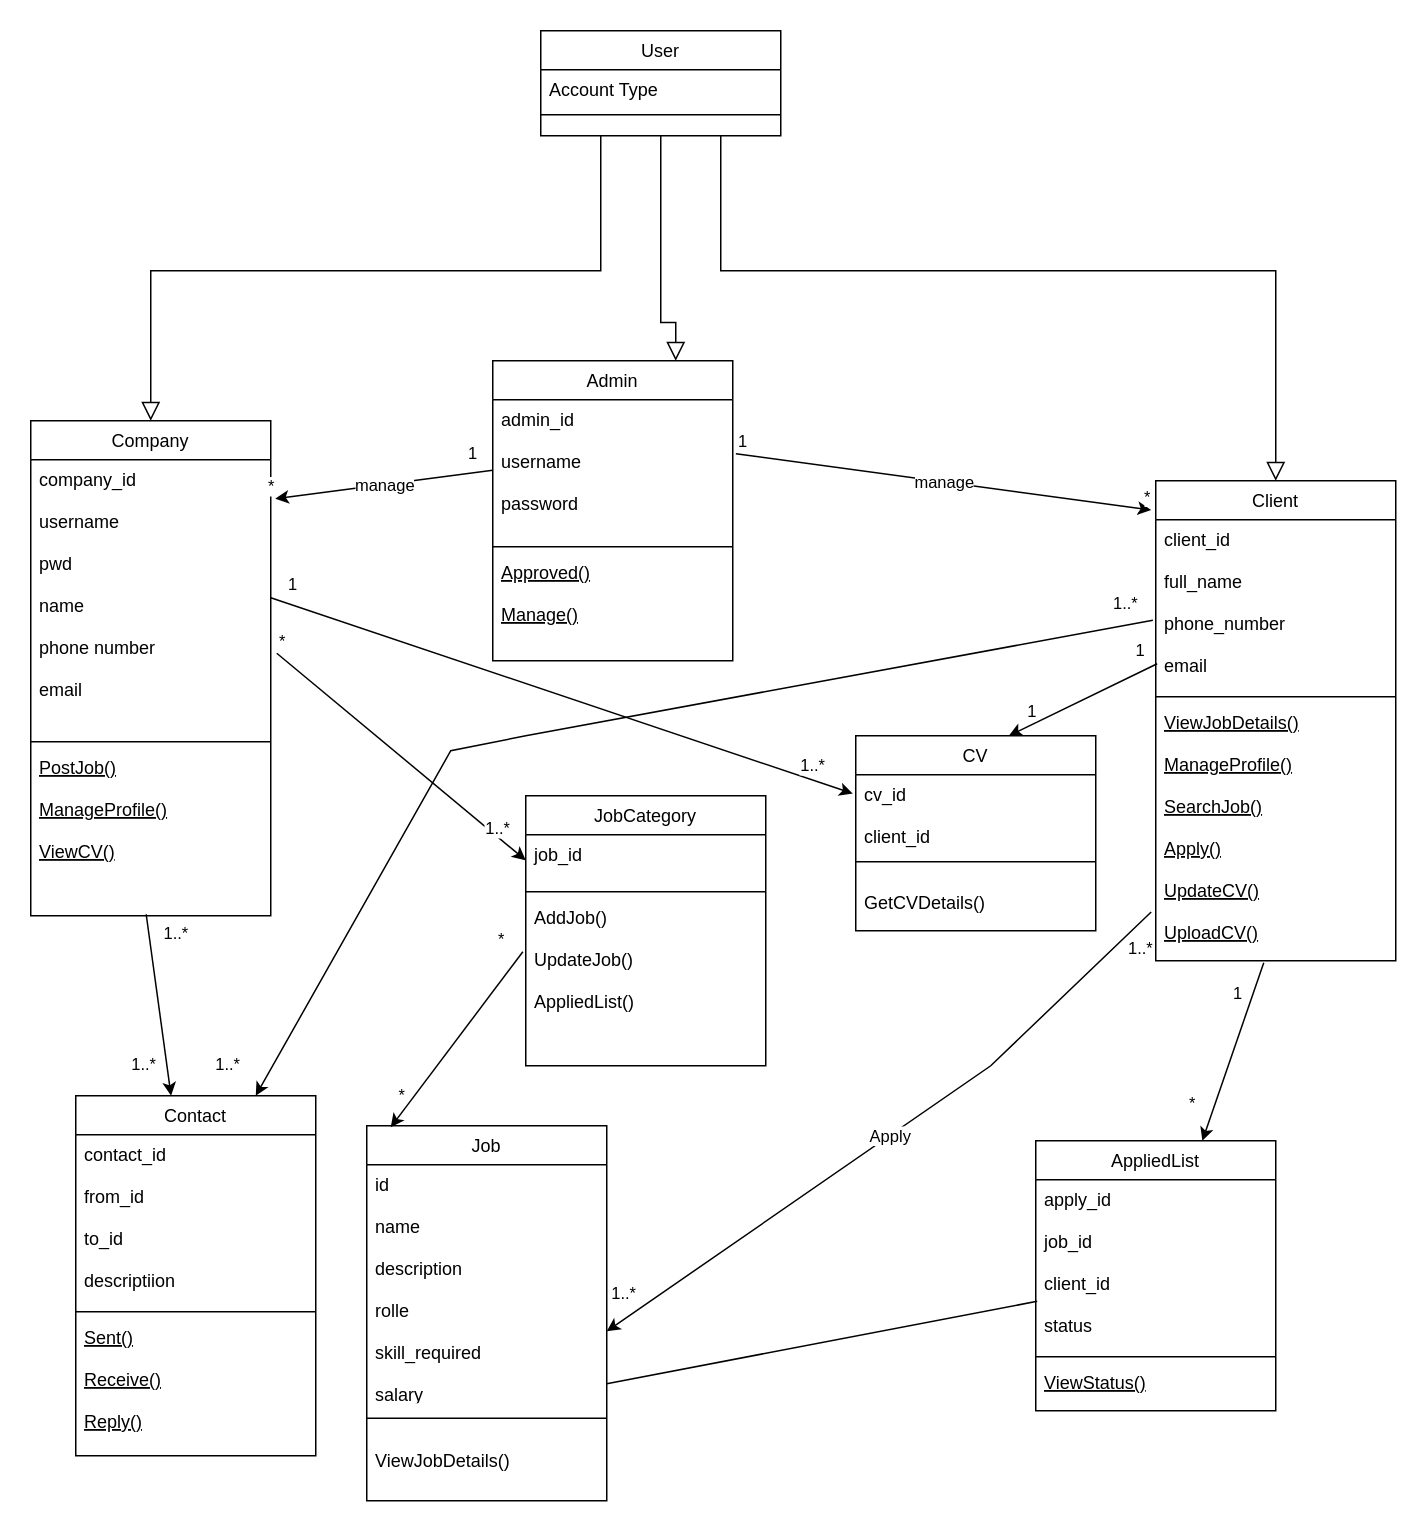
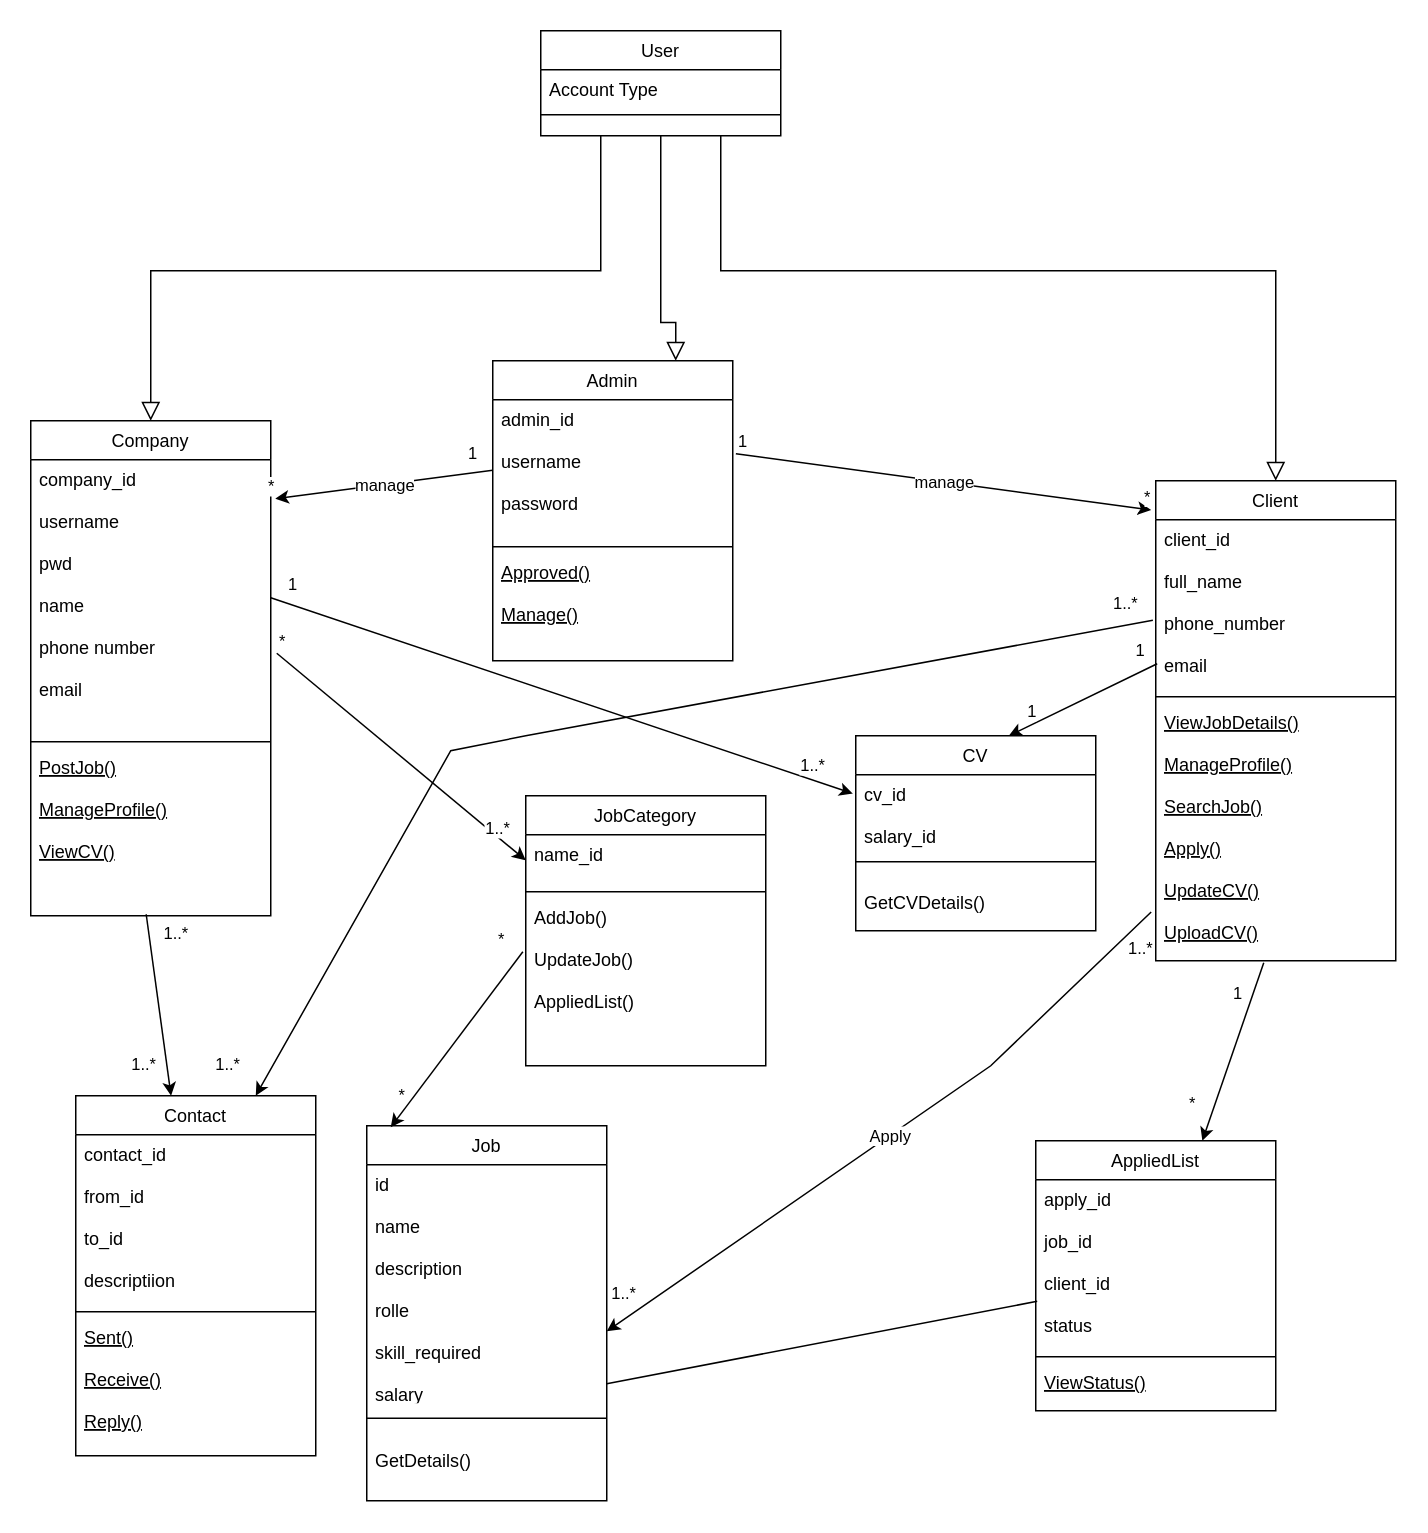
node "cv_id client_id": label "cv_id client_id" -> "cv_id salary_id"
node "job_id": label "job_id" -> "name_id"
node "ViewJobDetails()": label "ViewJobDetails()" -> "GetDetails()"
